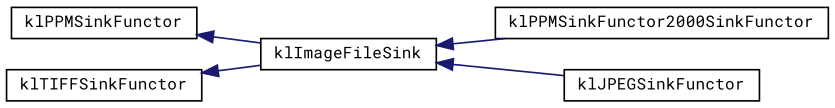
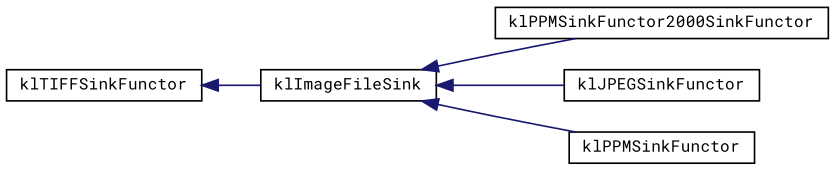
edge "klImageFileSink" -> "klPPMSinkFunctor": reversed
